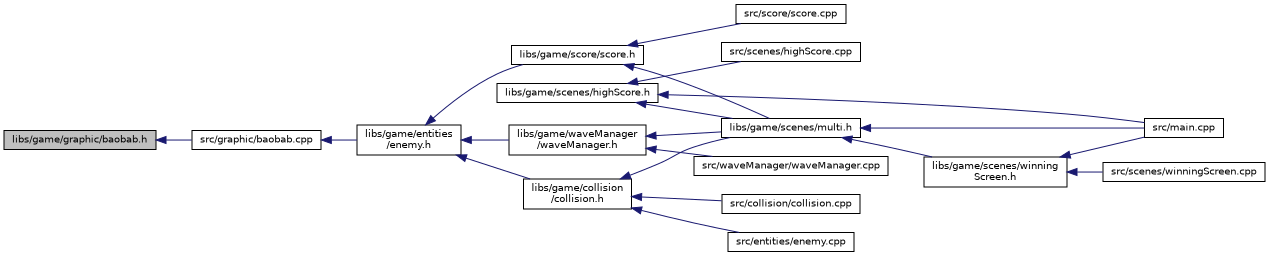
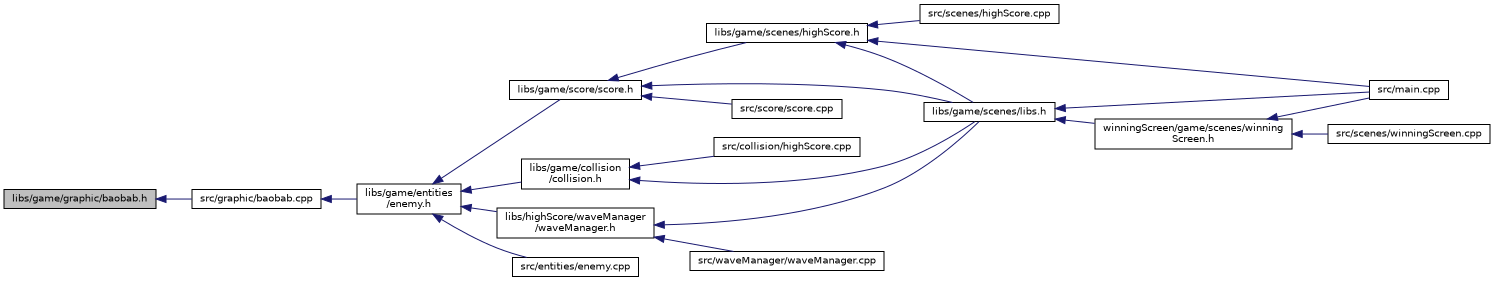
edge "libs/game/scenes/highScore.h" -> "libs/game/score/score.h": added
node "libs/game/scenes/multi.h": label "libs/game/scenes/multi.h" -> "libs/game/scenes/libs.h"
node "libs/game/waveManager /waveManager.h": label "libs/game/waveManager /waveManager.h" -> "libs/highScore/waveManager /waveManager.h"
node "libs/game/scenes/winning Screen.h": label "libs/game/scenes/winning Screen.h" -> "winningScreen/game/scenes/winning Screen.h"
node "src/collision/collision.cpp": label "src/collision/collision.cpp" -> "src/collision/highScore.cpp"
edge "src/entities/enemy.cpp" -> "libs/game/collision /collision.h": now "src/entities/enemy.cpp" -> "libs/game/entities /enemy.h"
